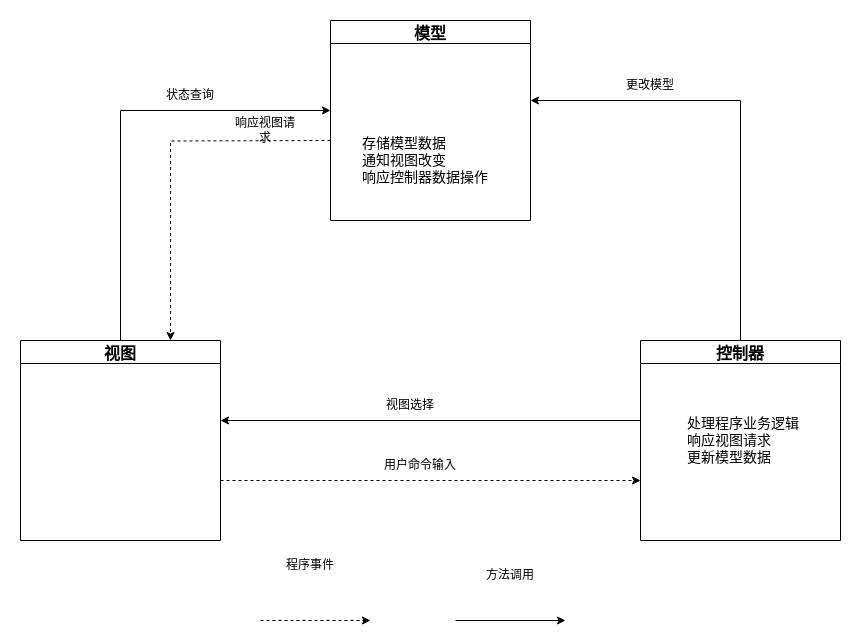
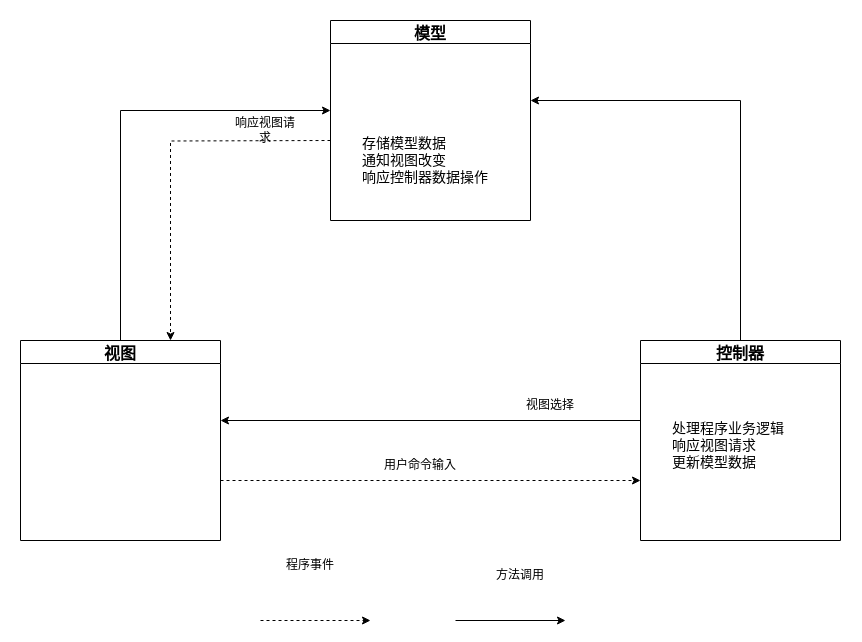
node "更改模型": removed
node "状态查询": removed
node "视图选择": moved (411, 406) -> (551, 406)
node "处理程序业务逻辑 响应视图请求 更新模型数据": moved (743, 441) -> (728, 446)
node "方法调用": moved (511, 576) -> (521, 576)
